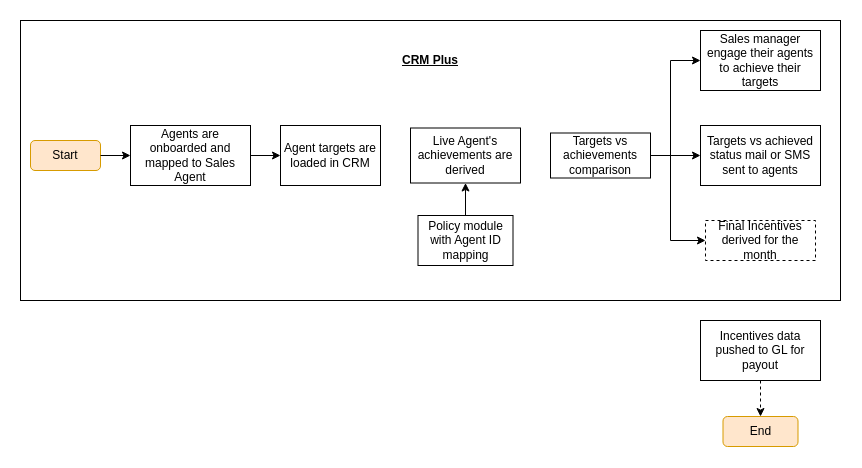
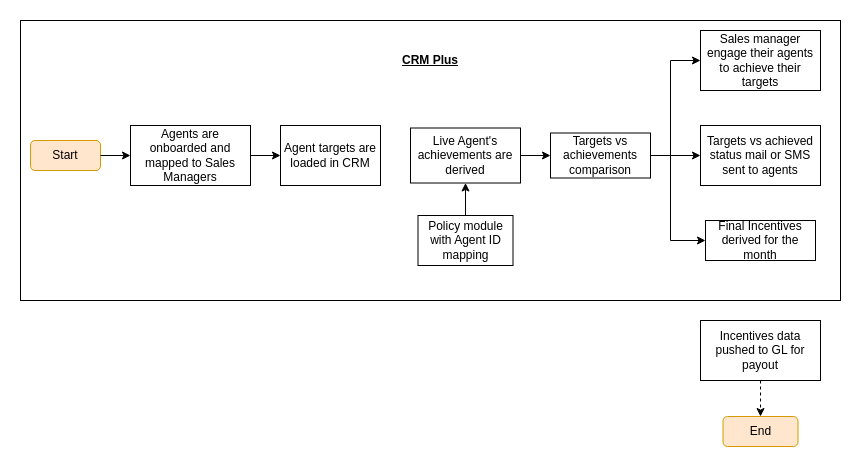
node "Agents are onboarded and mapped to Sales Agent": label "Agents are onboarded and mapped to Sales Agent" -> "Agents are onboarded and mapped to Sales Managers"
edge "Live Agent's achievements are derived" -> "Targets vs achievements comparison": added
node "Final Incentives derived for the month": style dashed -> solid
